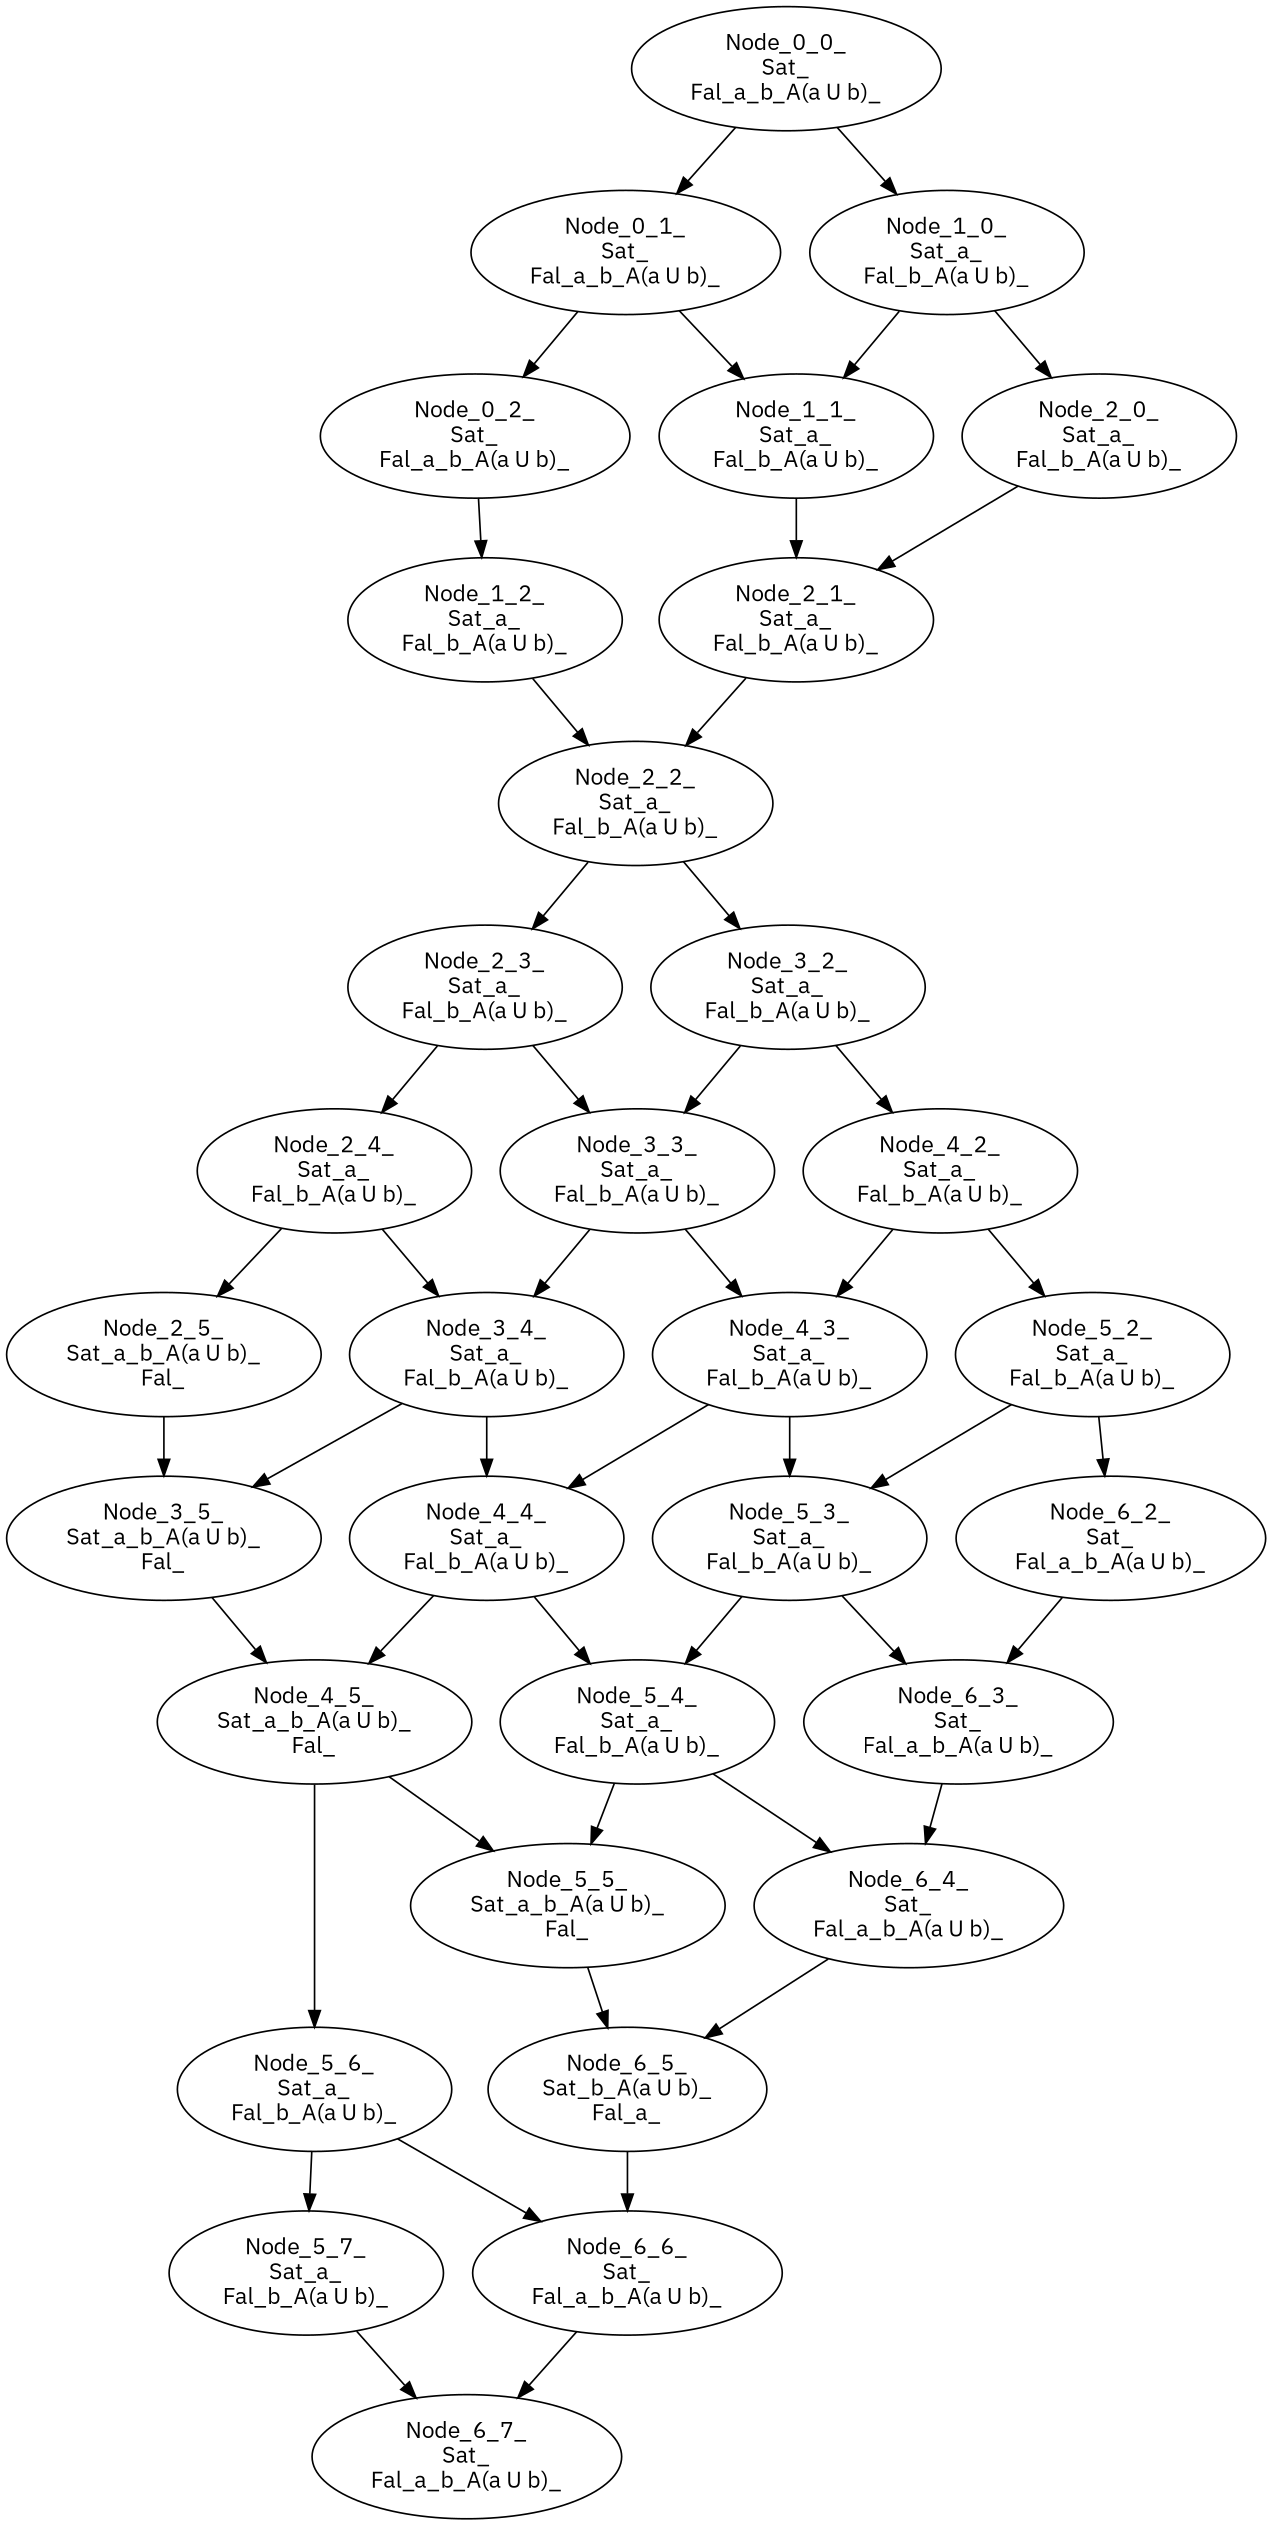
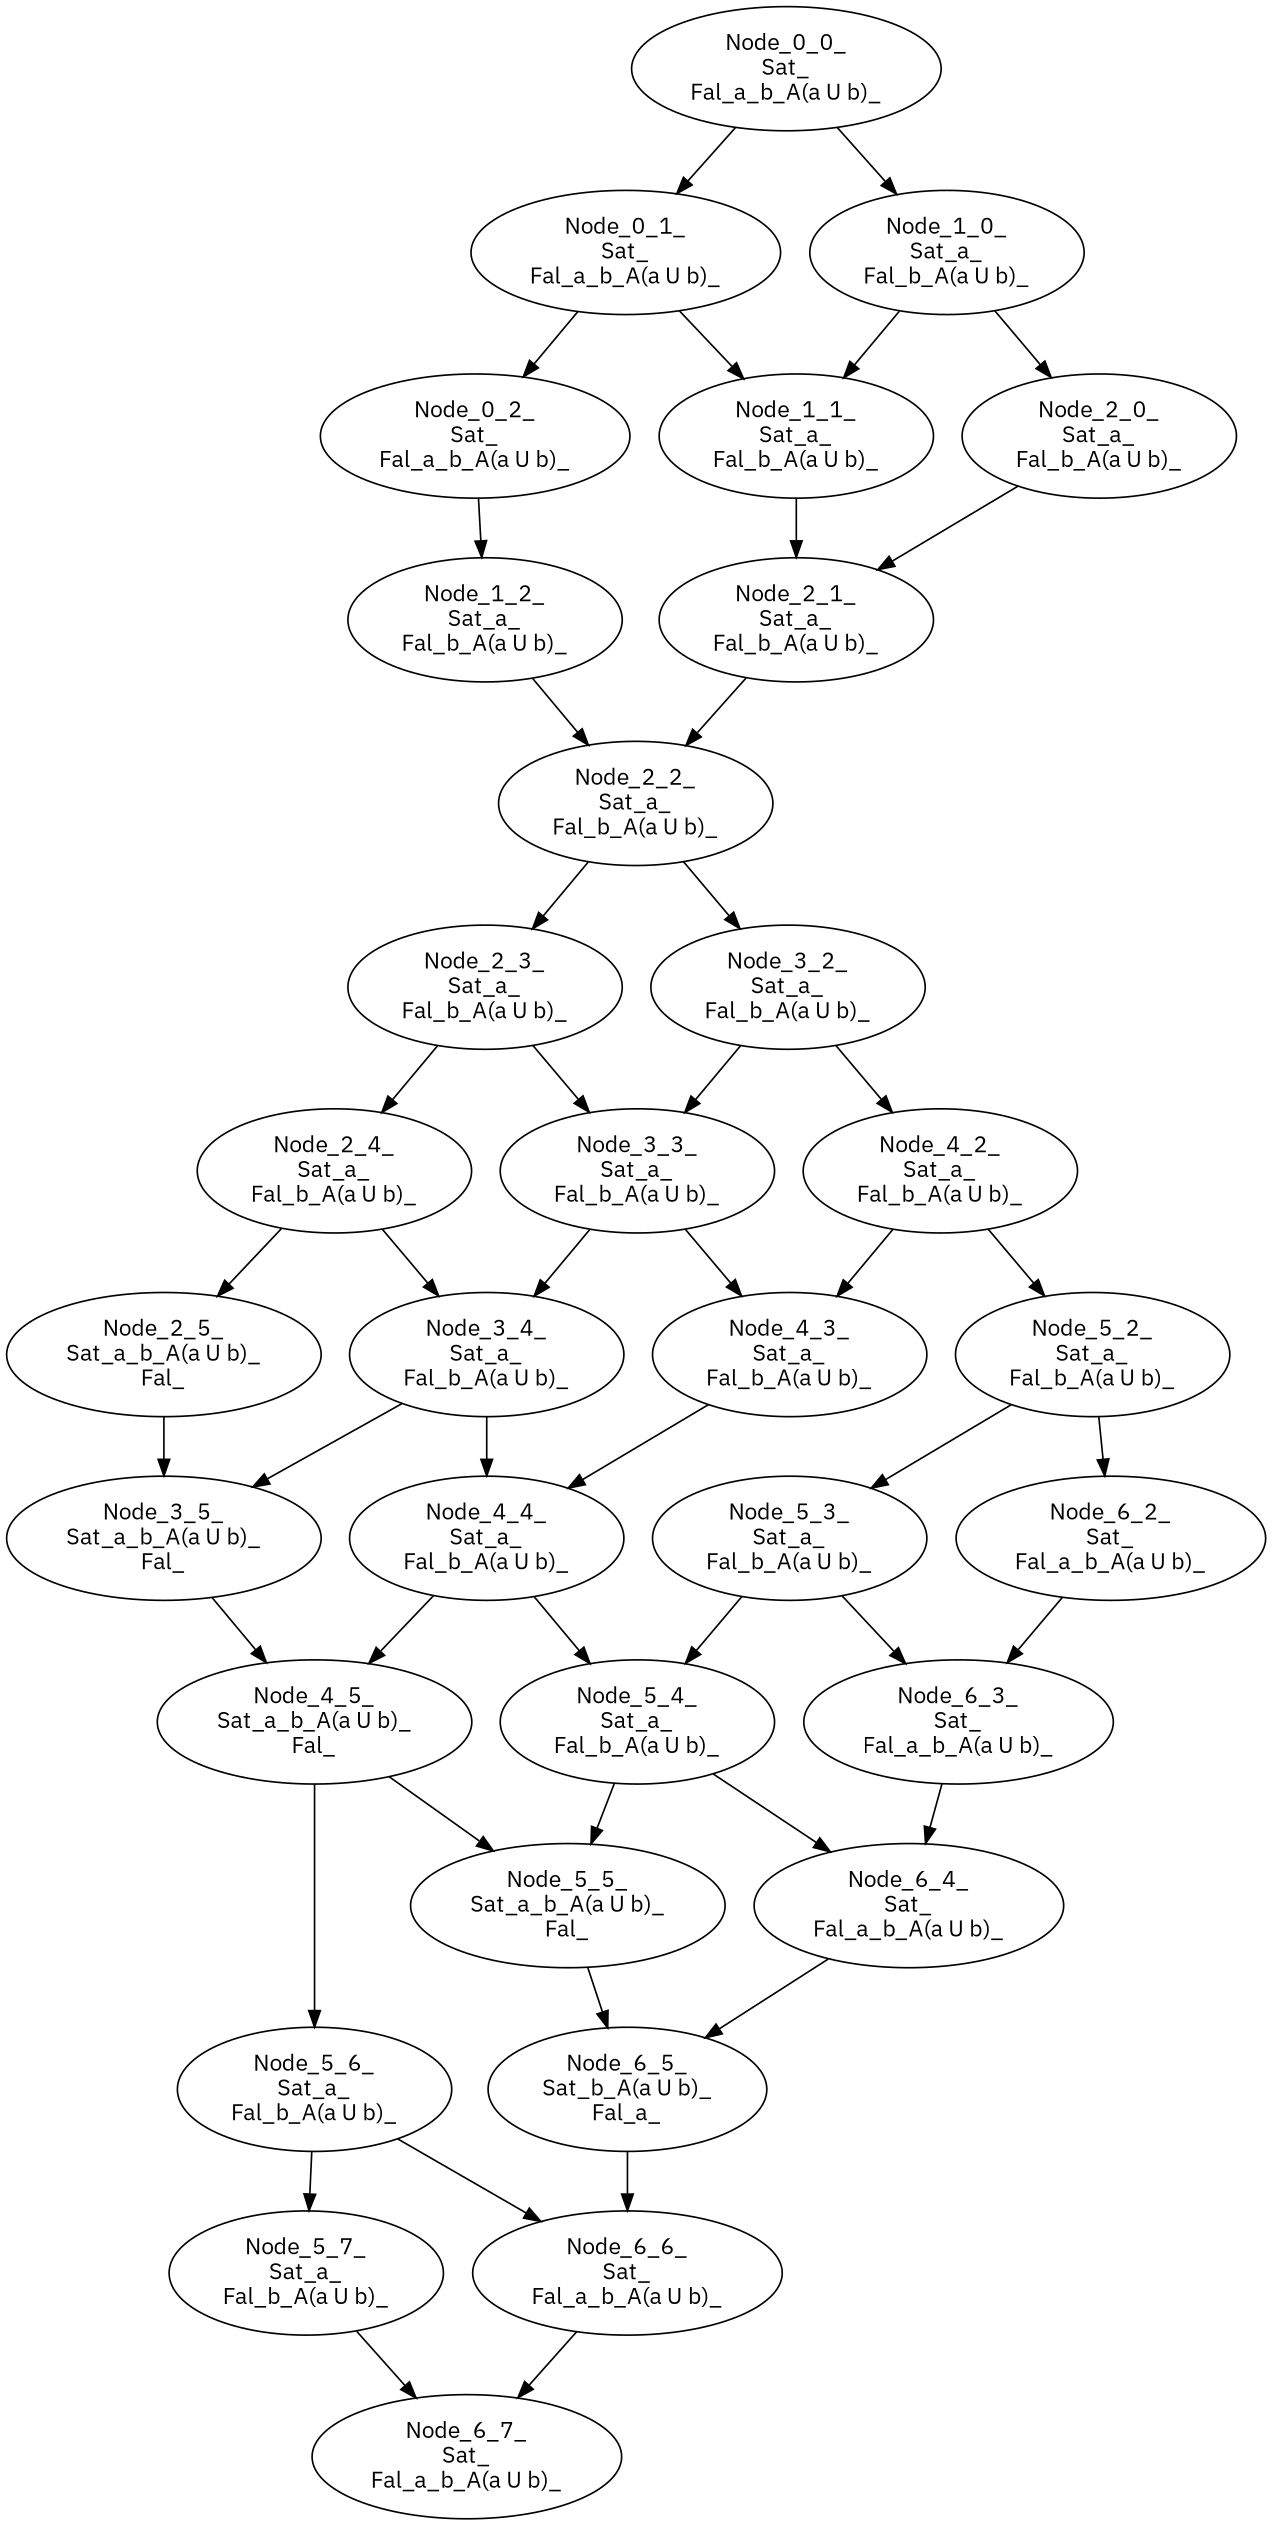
edge "Node_4_3_ Sat_a_ Fal_b_A(a U b)_" -> "Node_5_3_ Sat_a_ Fal_b_A(a U b)_": removed
